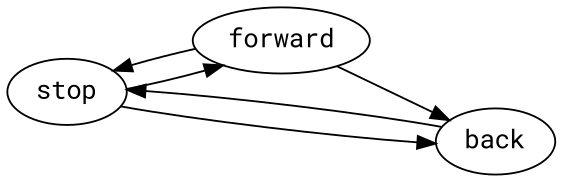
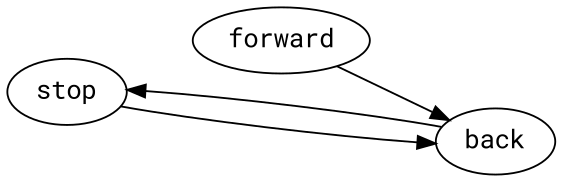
edge "forward" -> "stop": removed
edge "stop" -> "forward": removed
